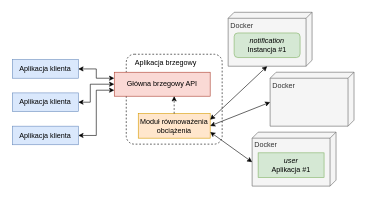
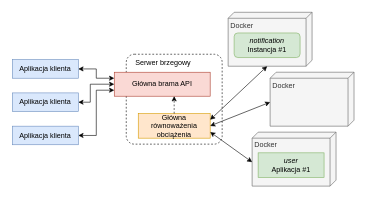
node "Aplikacja brzegowy": label "Aplikacja brzegowy" -> "Serwer brzegowy"
node "Główna brzegowy API": label "Główna brzegowy API" -> "Główna brama API"
node "Moduł równoważenia obciążenia": label "Moduł równoważenia obciążenia" -> "Główna równoważenia obciążenia"
